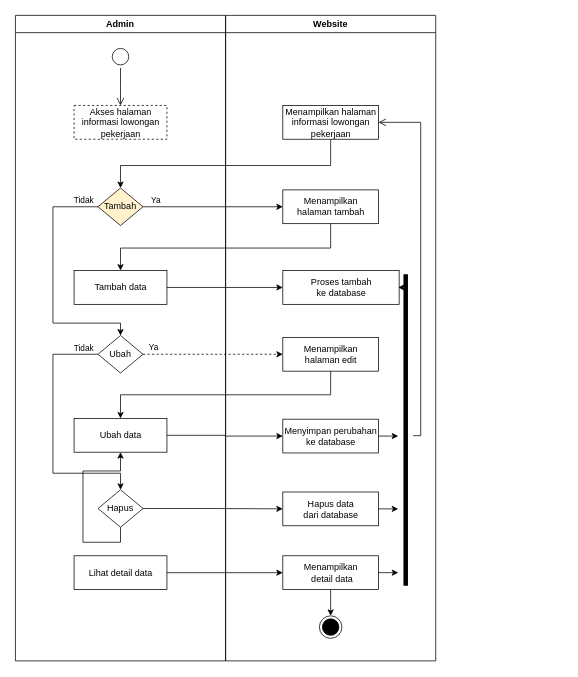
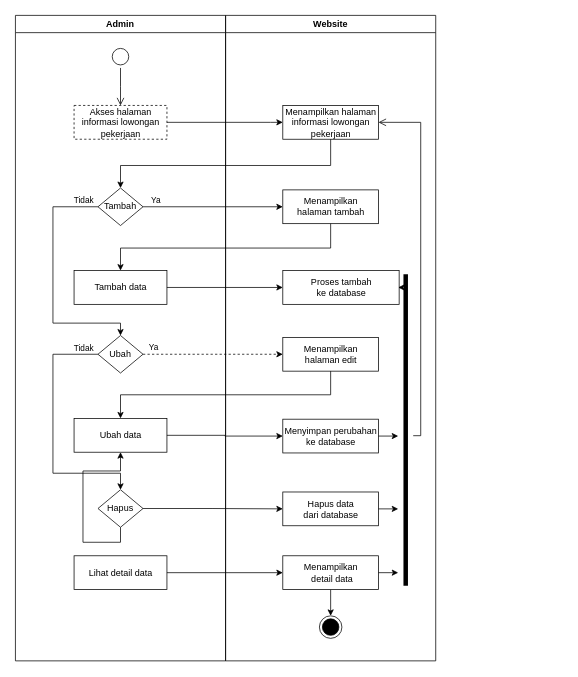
edge "Akses halaman informasi lowongan pekerjaan" -> "Menampilkan halaman informasi lowongan pekerjaan": added
node "Tambah": fillcolor #fff2cc -> #ffffff
